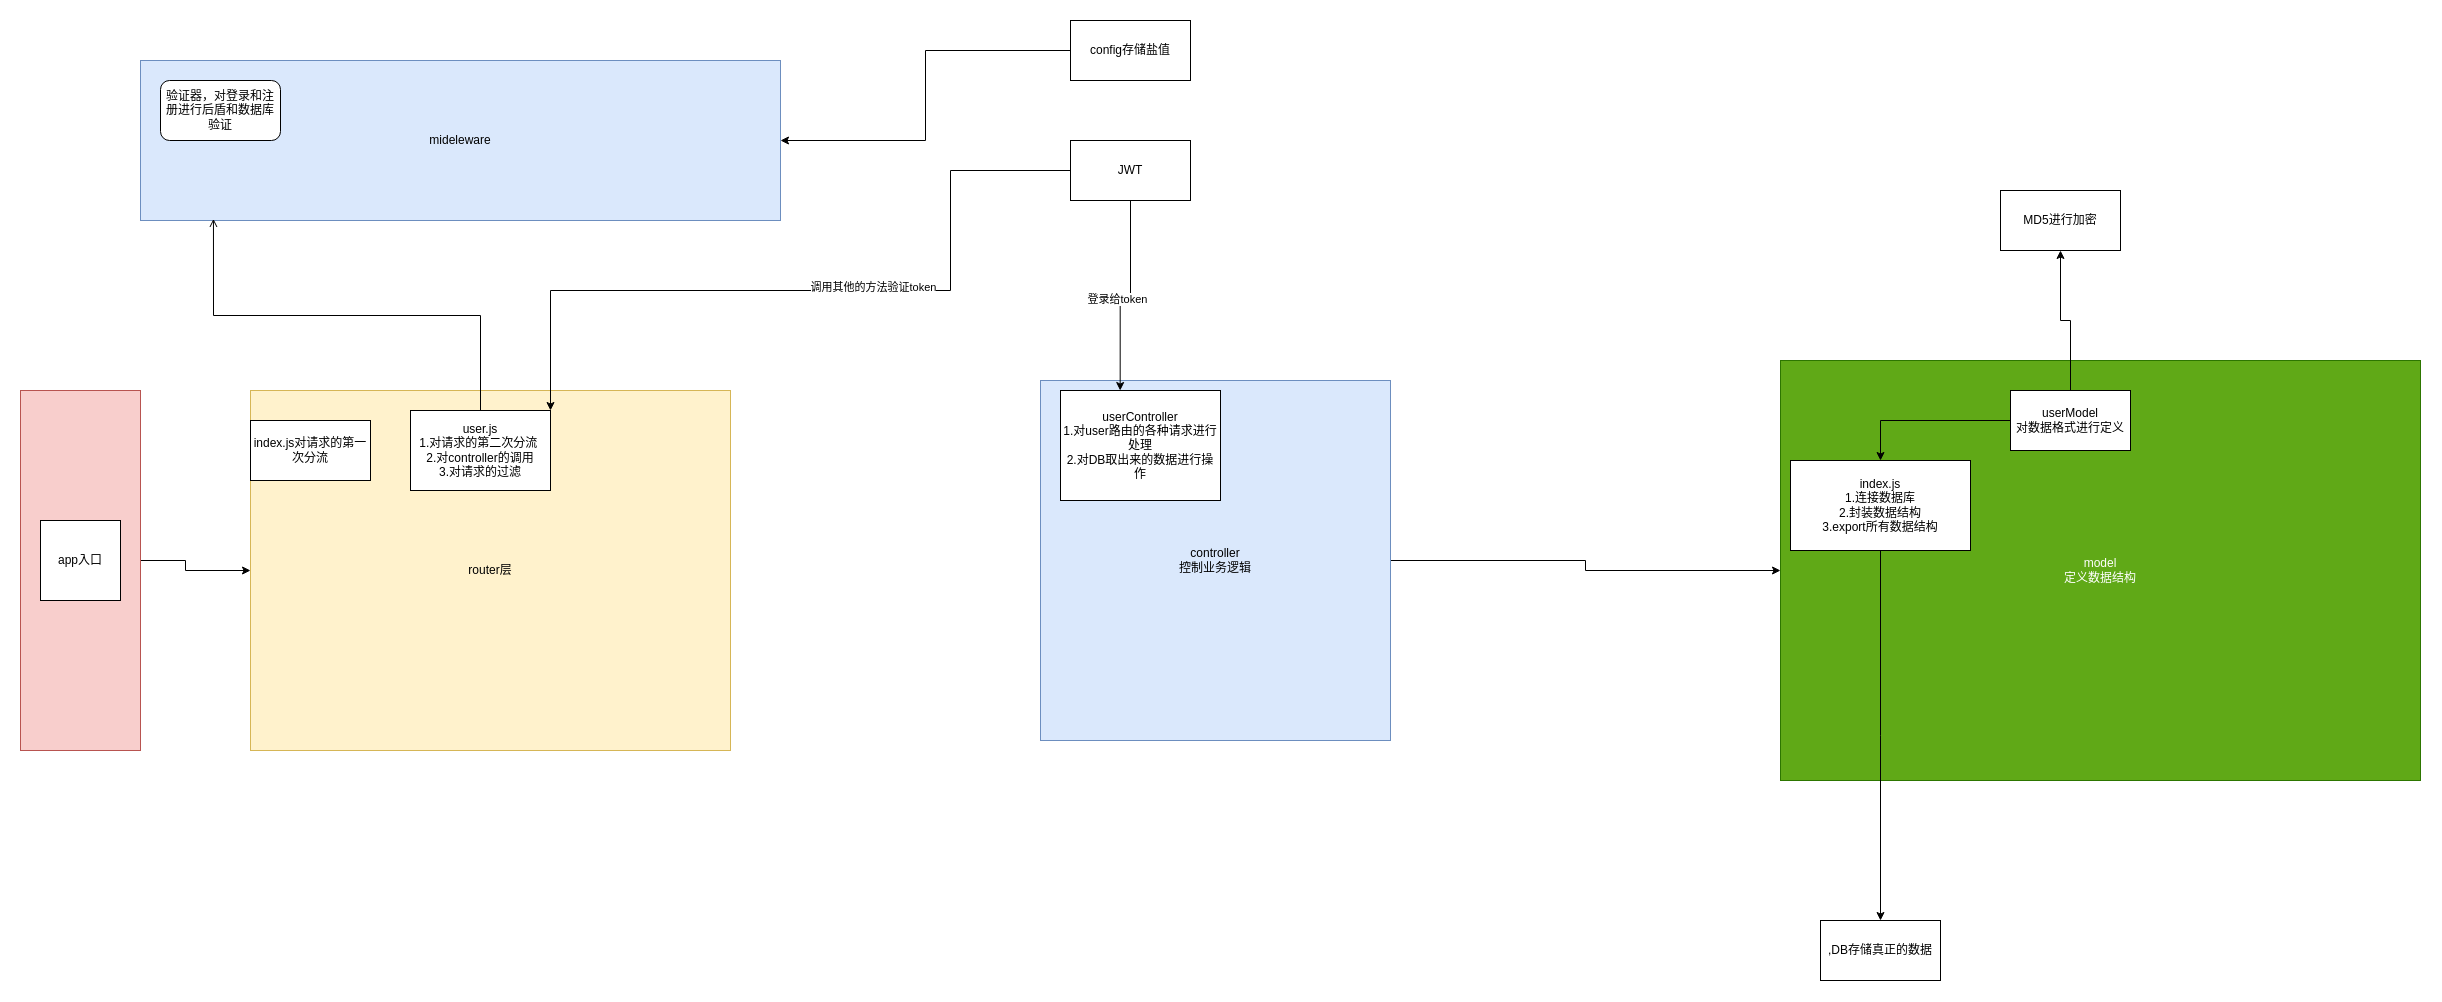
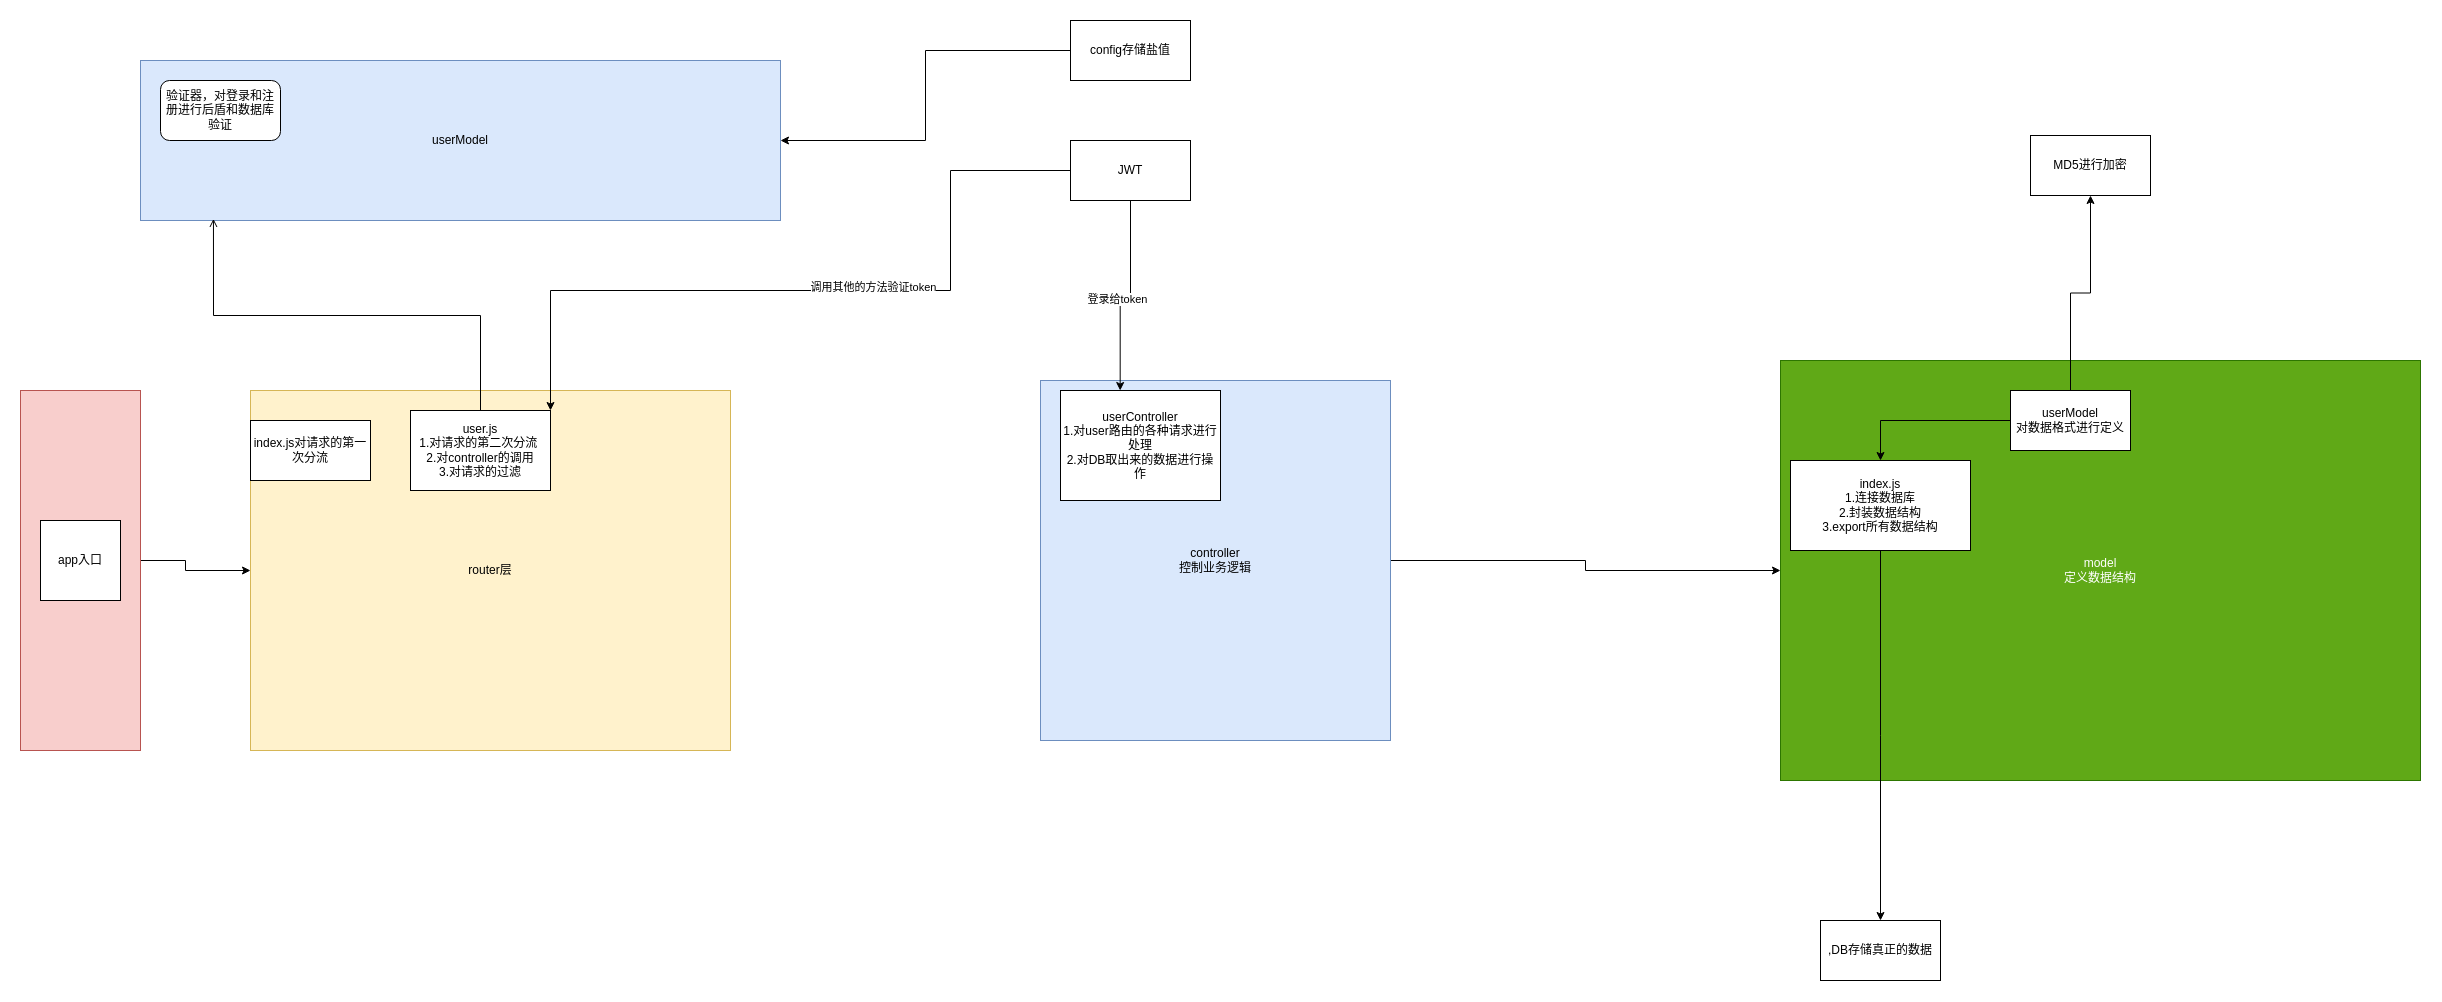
node "mideleware": label "mideleware" -> "userModel"
node "MD5进行加密": moved (2061, 221) -> (2091, 166)
